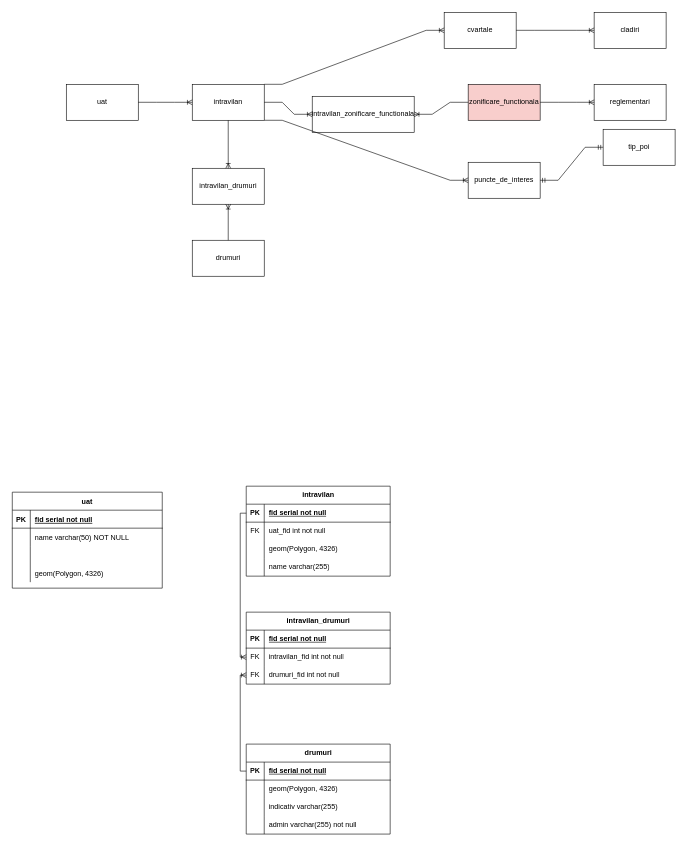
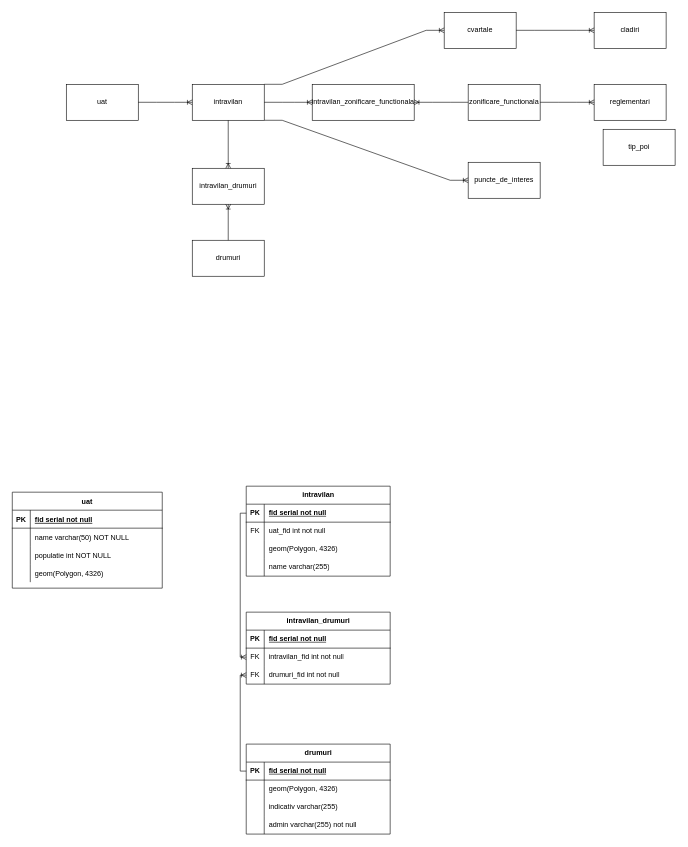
node "zonificare_functionala": fillcolor #f8cecc -> #ffffff
node "intravilan_zonificare_functionala": moved (363, 114) -> (363, 102)
edge "tip_poi" -- "puncte_de_interes": removed
node "populatie int NOT NULL": added
